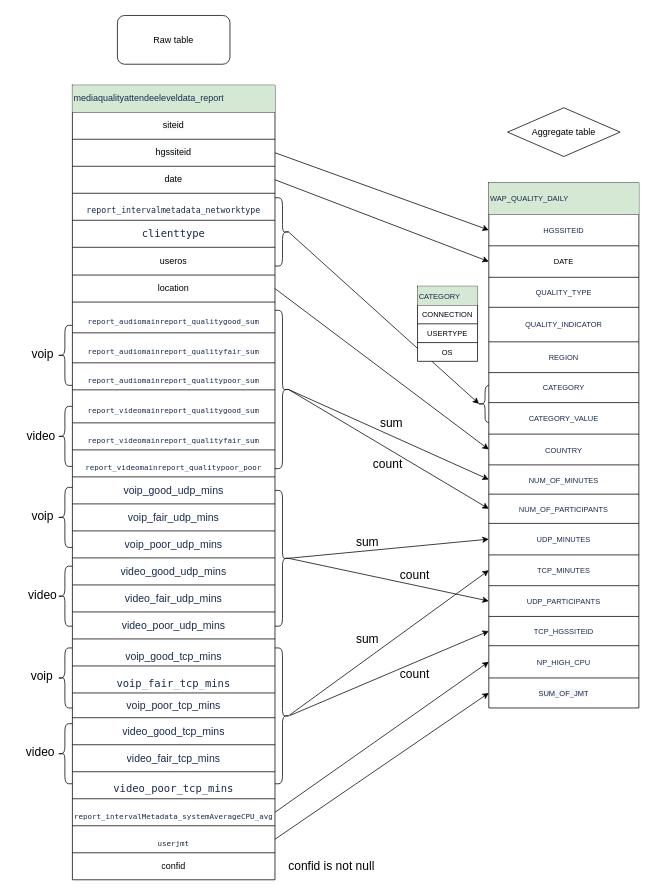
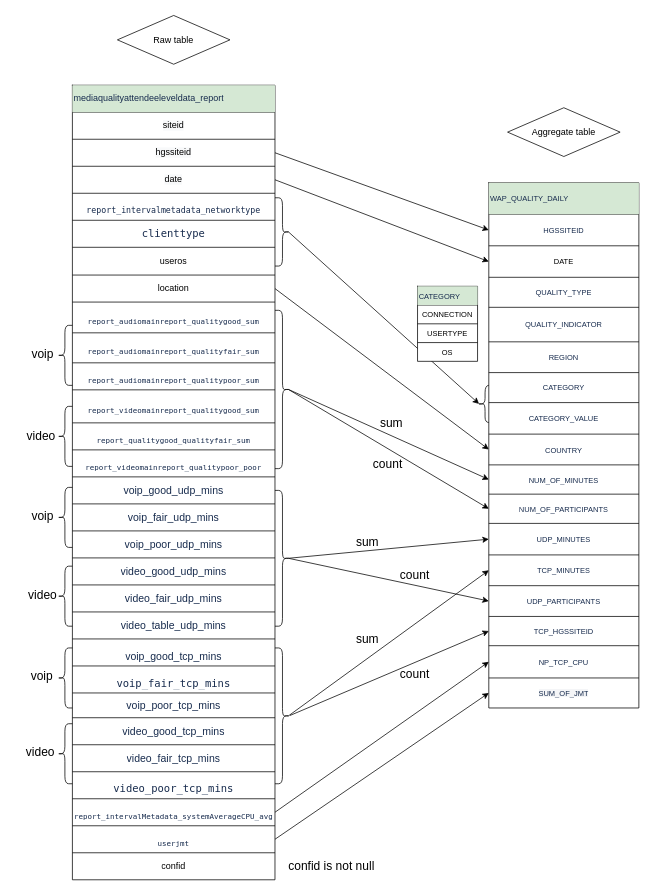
node "Raw table": shape rounded rectangle -> diamond
node "report_videomainreport_qualityfair_sum": label "report_videomainreport_qualityfair_sum" -> "report_qualitygood_qualityfair_sum"
node "video_poor_udp_mins": label "video_poor_udp_mins" -> "video_table_udp_mins"
node "NP_HIGH_CPU": label "NP_HIGH_CPU" -> "NP_TCP_CPU"
